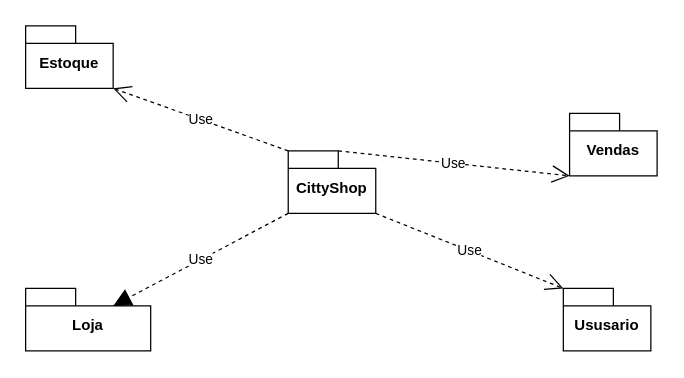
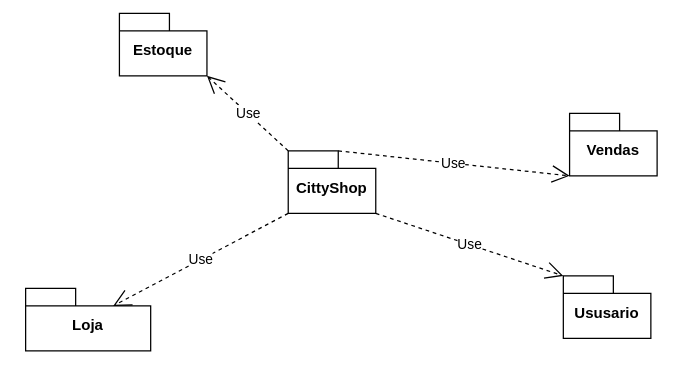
node "Estoque": moved (69, 57) -> (163, 44)
edge "CittyShop" -> "Loja": arrowhead block -> open
node "Ususario": moved (607, 319) -> (607, 307)
